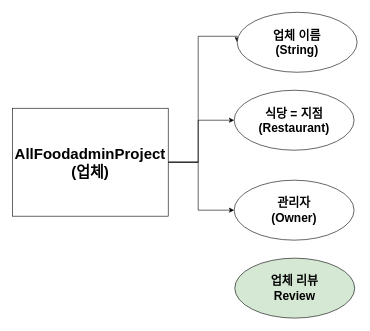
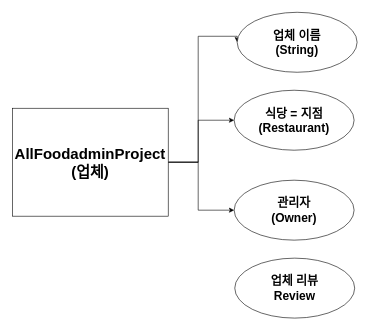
node "업체 리뷰 Review": fillcolor #d5e8d4 -> #ffffff
